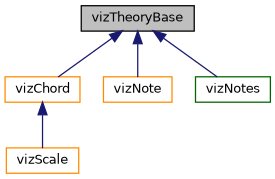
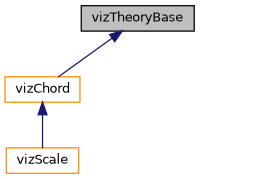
node "vizNote": removed
node "vizNotes": removed
